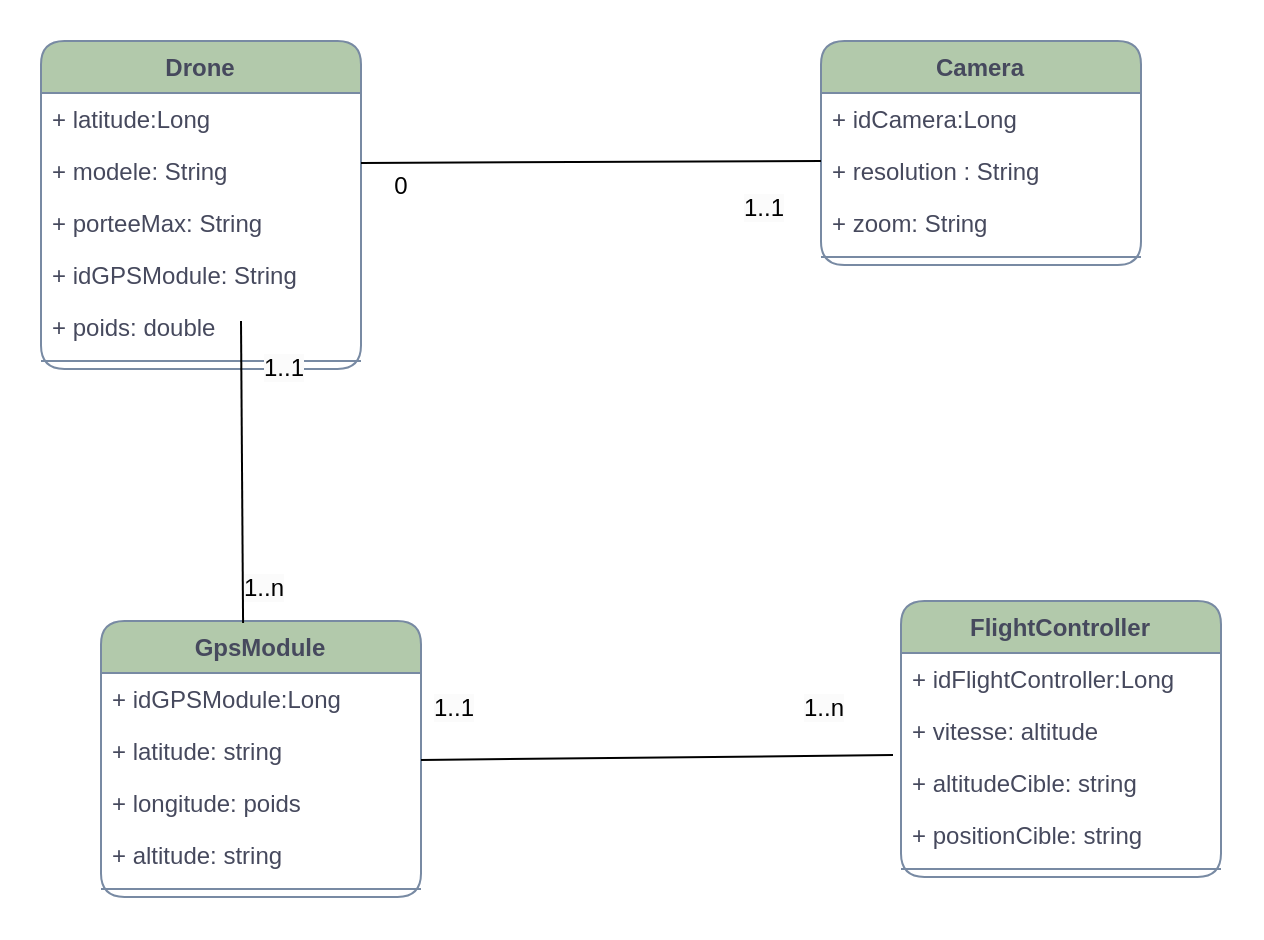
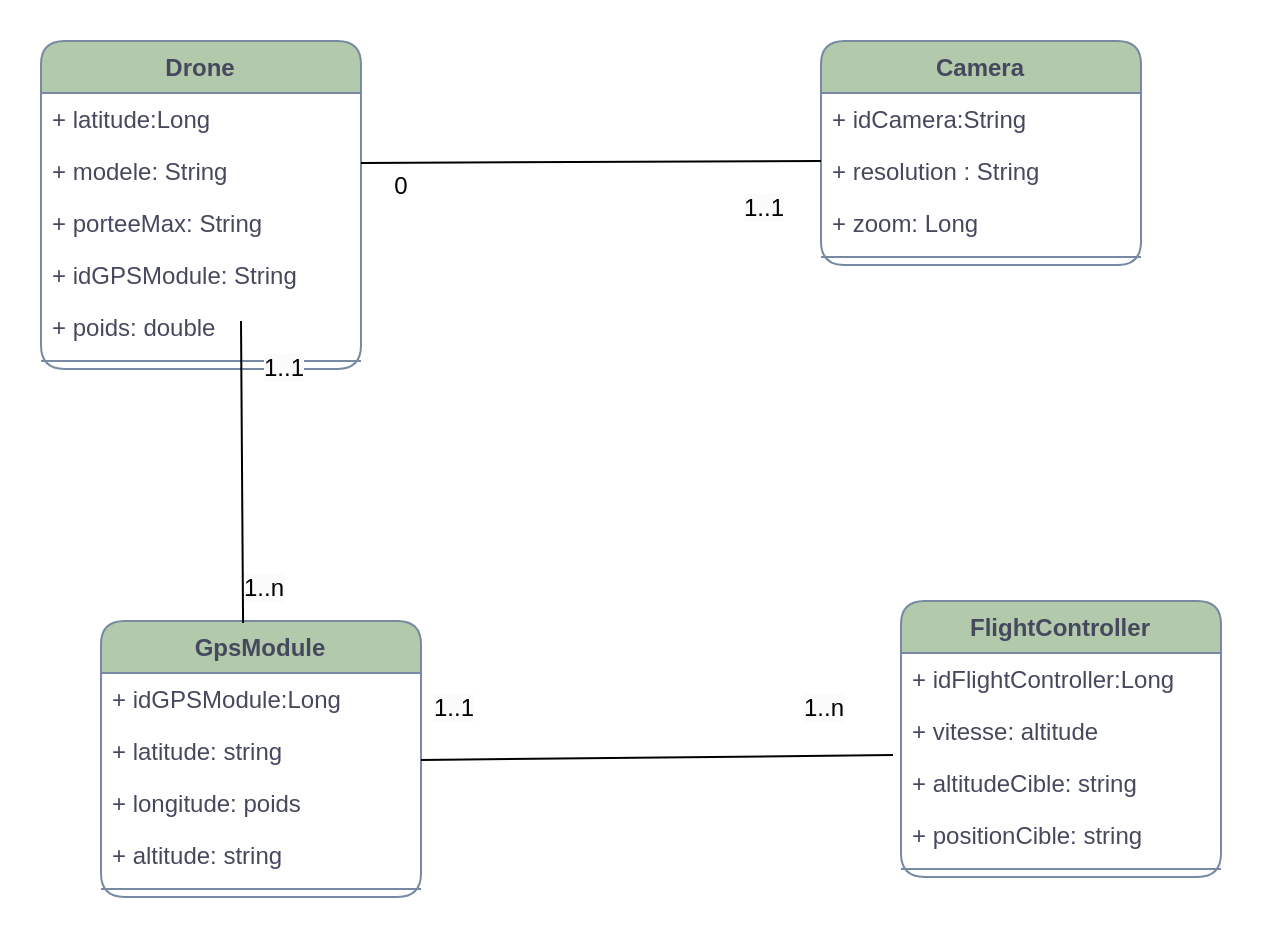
node "+ idCamera:Long": label "+ idCamera:Long" -> "+ idCamera:String"
node "+ zoom: String": label "+ zoom: String" -> "+ zoom: Long"
